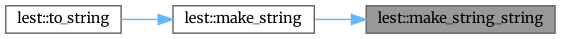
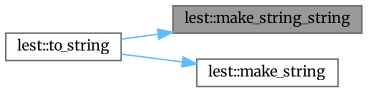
edge "lest::make_string" -> "lest::make_string_string": now "lest::to_string" -> "lest::make_string_string"
